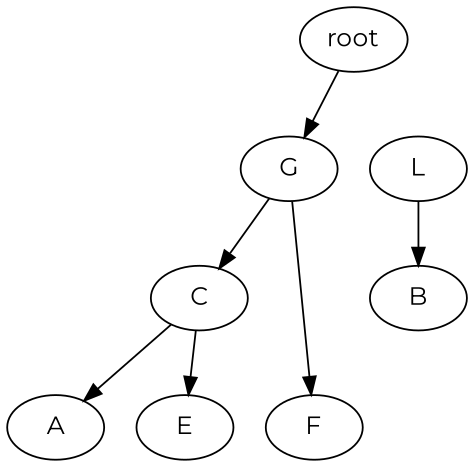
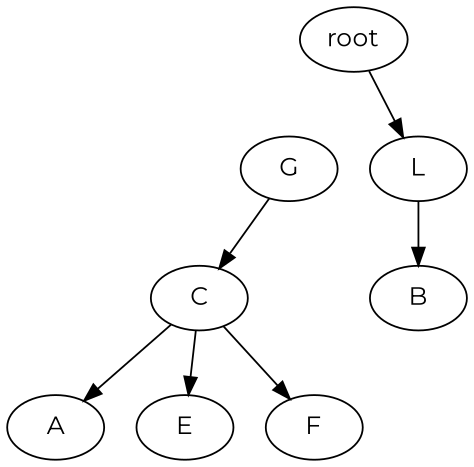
edge "root" -> "G": now "root" -> "L"
edge "G" -> "F": now "C" -> "F"
